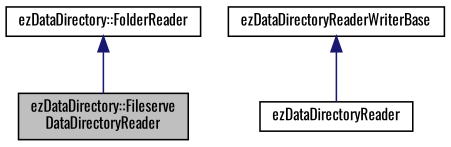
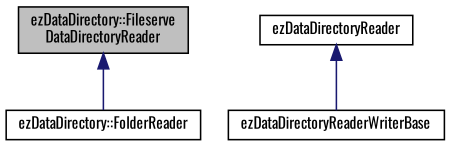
edge "ezDataDirectory::Fileserve DataDirectoryReader" -> "ezDataDirectory::FolderReader": reversed
edge "ezDataDirectoryReader" -> "ezDataDirectoryReaderWriterBase": reversed
